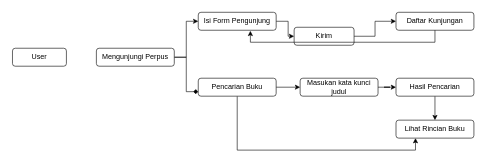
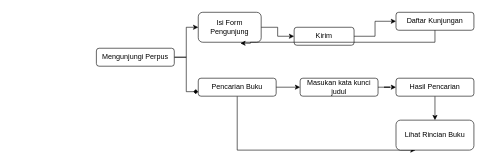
node "Isi Form Pengunjung": size 78x18 -> 63x30
node "User": removed
node "Lihat Rincian Buku": size 78x18 -> 78x30
